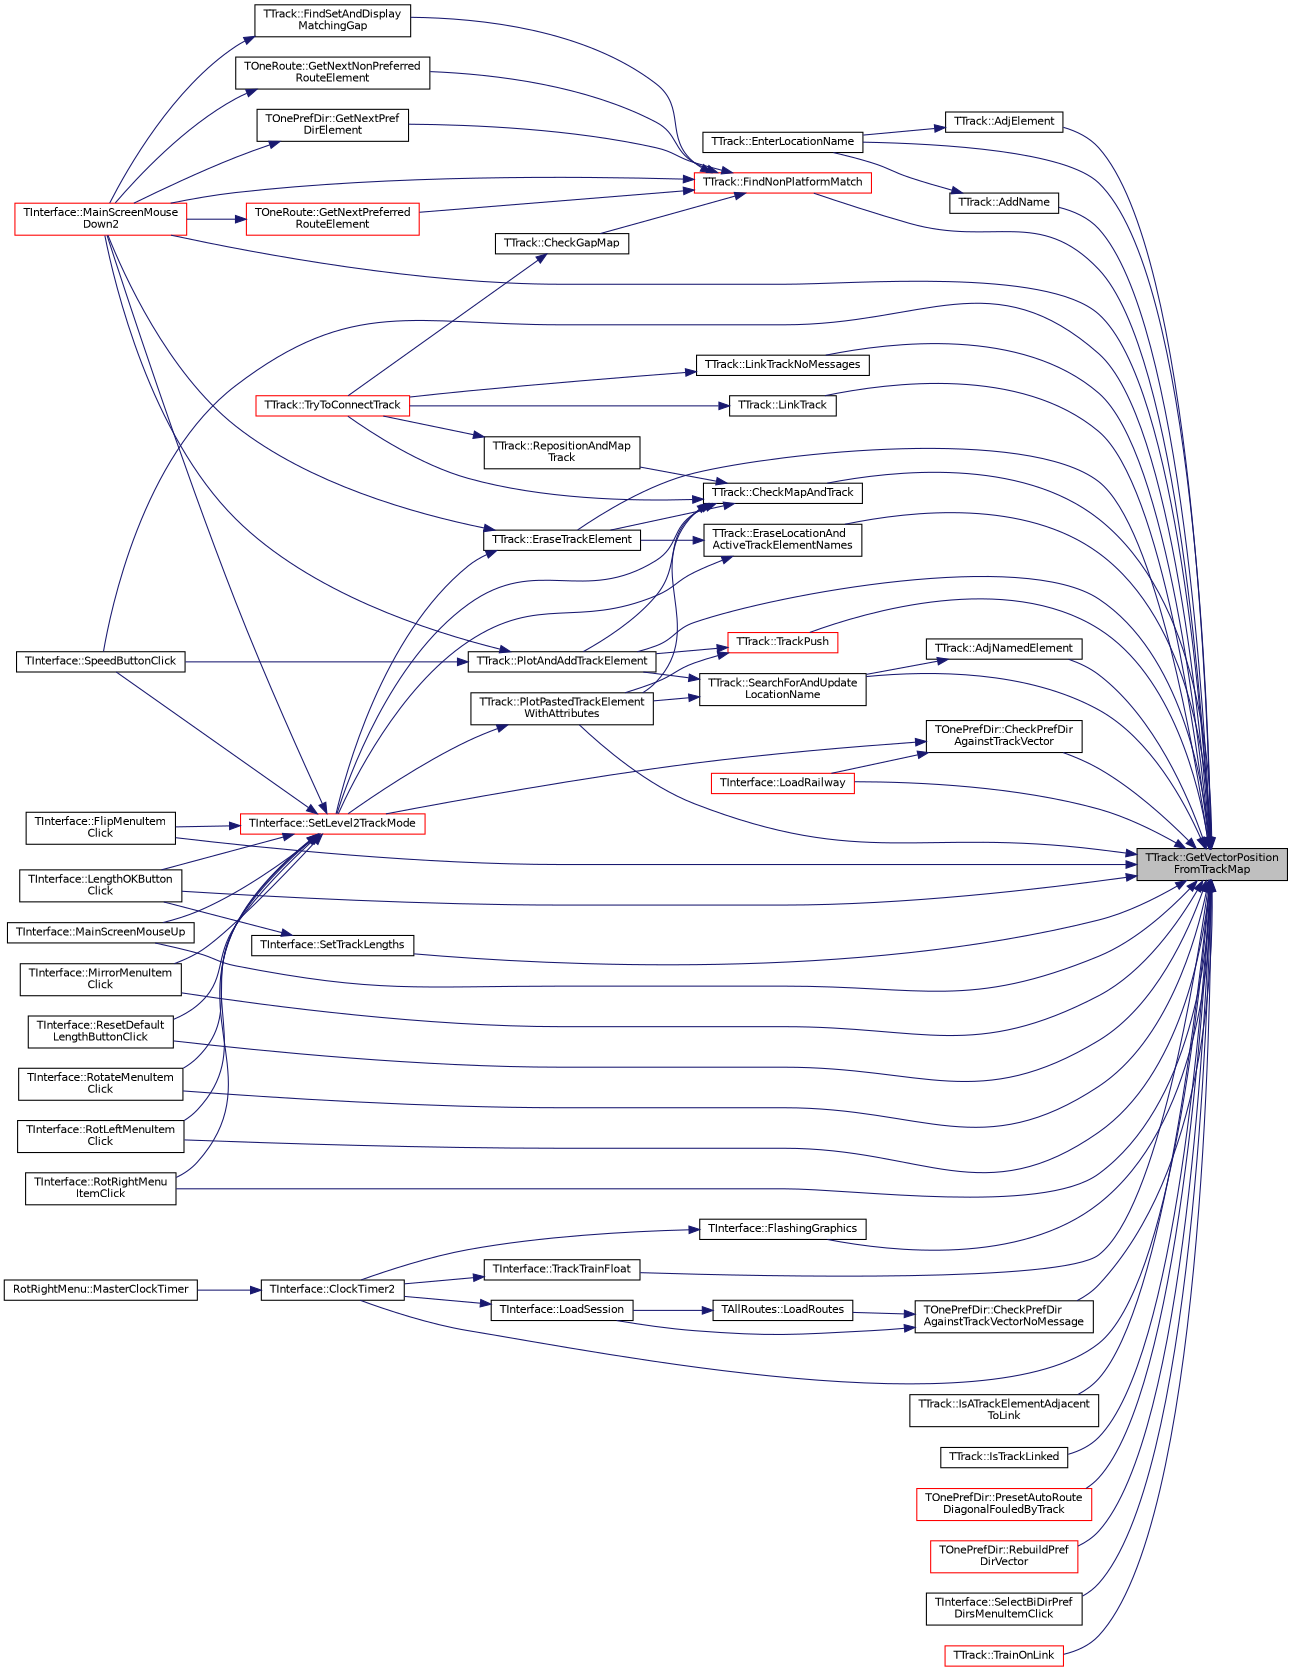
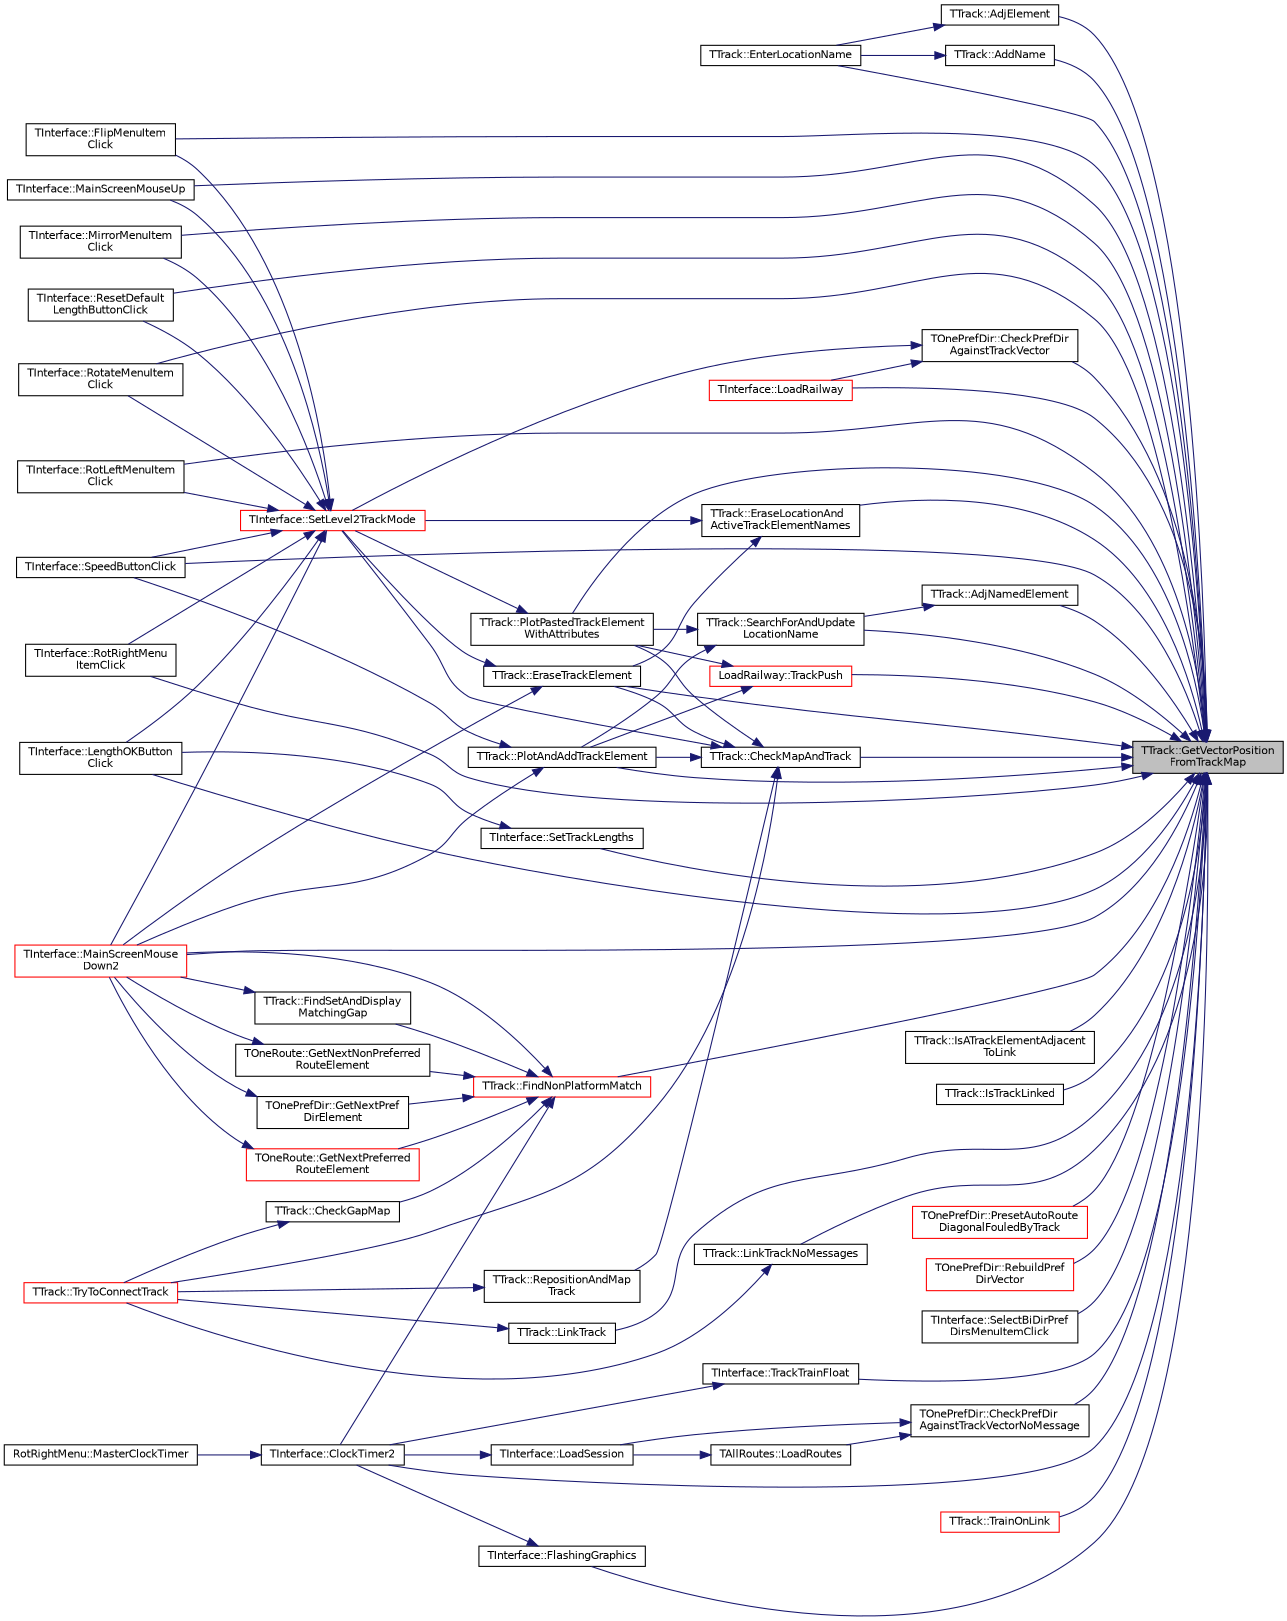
node "TTrack::TrackPush": label "TTrack::TrackPush" -> "LoadRailway::TrackPush"
edge "TInterface::ClockTimer2" -> "TTrack::FindNonPlatformMatch": added
